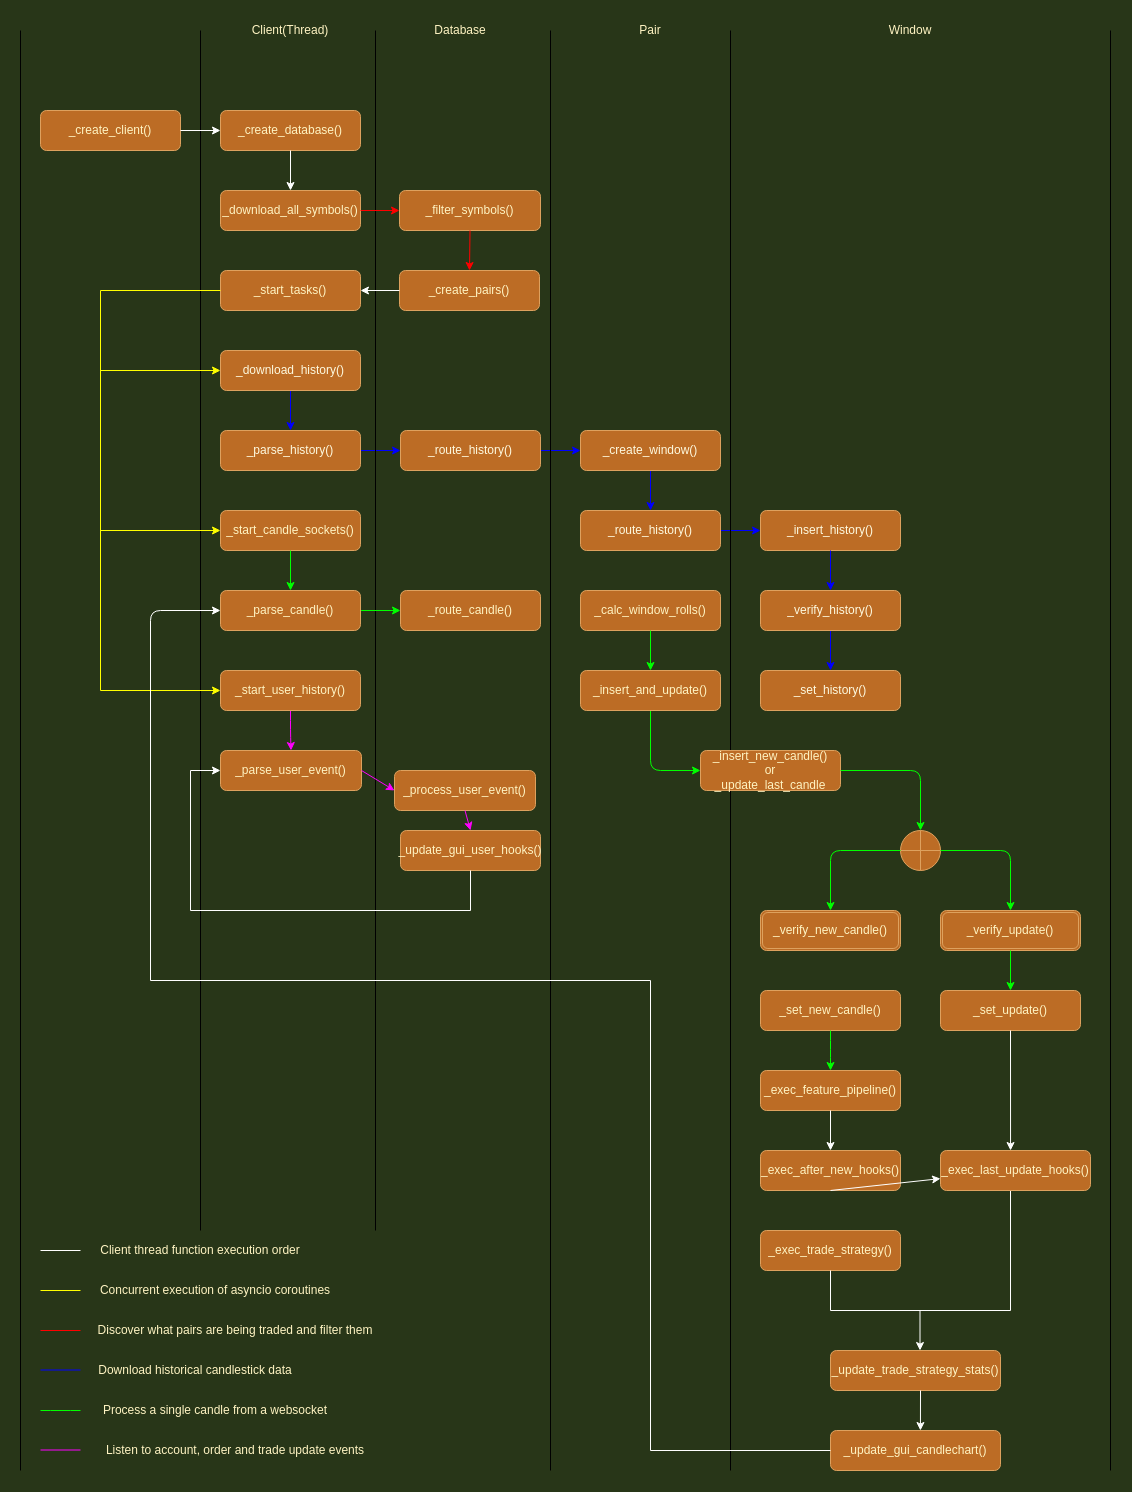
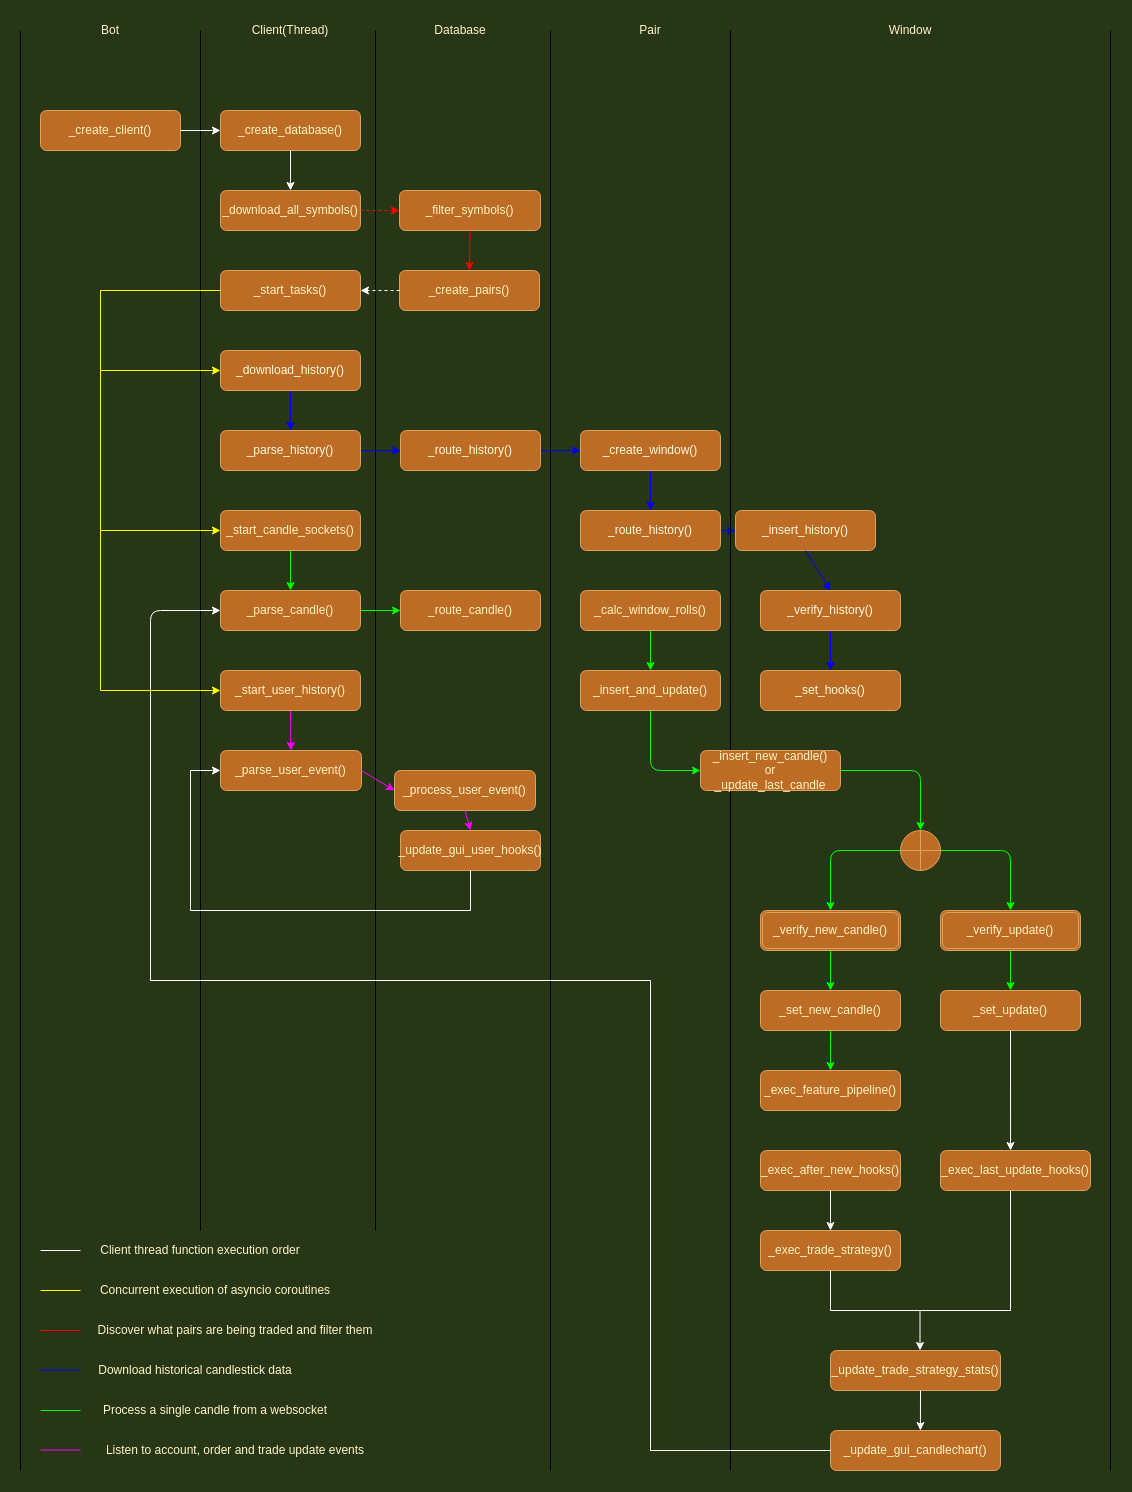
node "Bot": added
edge "_download_all_symbols()" -> "_filter_symbols()": style solid -> dashed
edge "_create_pairs()" -> "_start_tasks()": style solid -> dashed
node "_insert_history()": moved (831, 531) -> (806, 531)
node "_set_history()": label "_set_history()" -> "_set_hooks()"
edge "_verify_new_candle()" -> "_set_new_candle()": added
edge "_exec_feature_pipeline()" -> "_exec_after_new_hooks()": removed
edge "_exec_after_new_hooks()" -> "_exec_last_update_hooks()": now "_exec_after_new_hooks()" -> "_exec_trade_strategy()"
